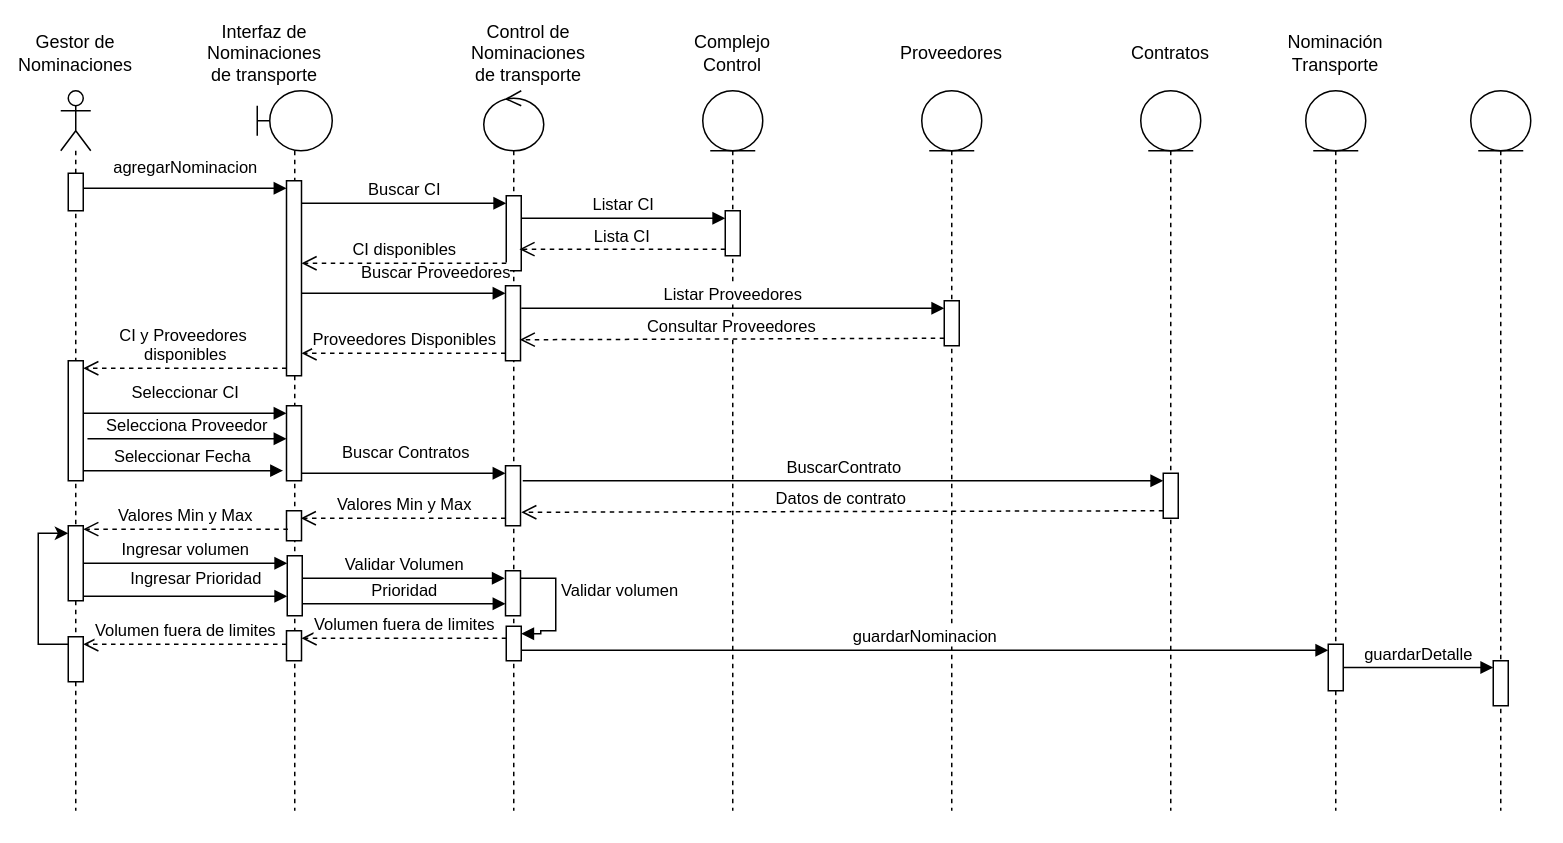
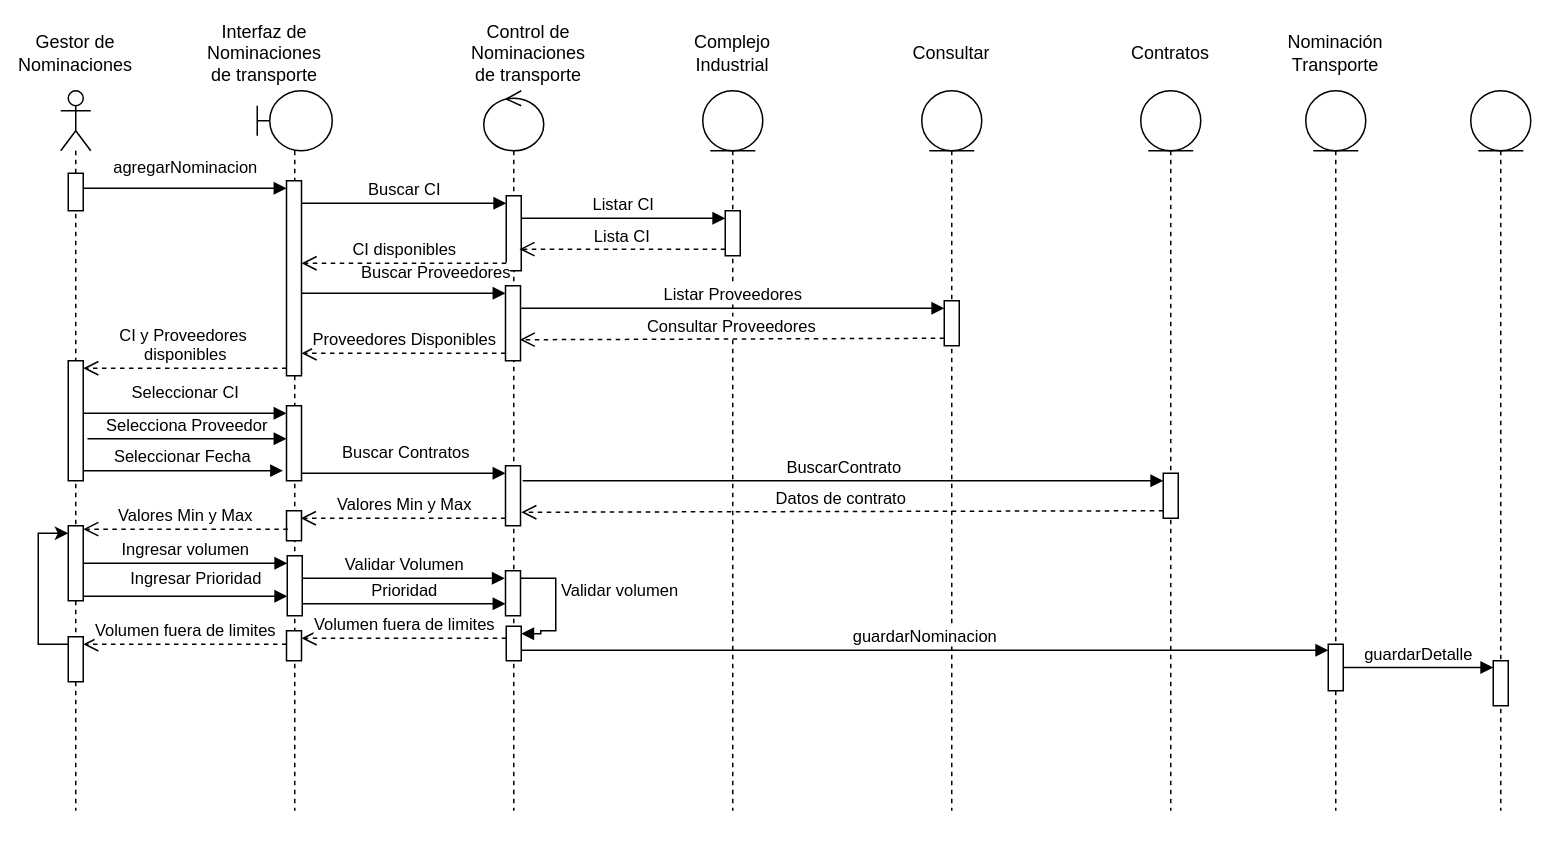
node "Complejo Control": label "Complejo Control" -> "Complejo Industrial"
node "Proveedores": label "Proveedores" -> "Consultar"
